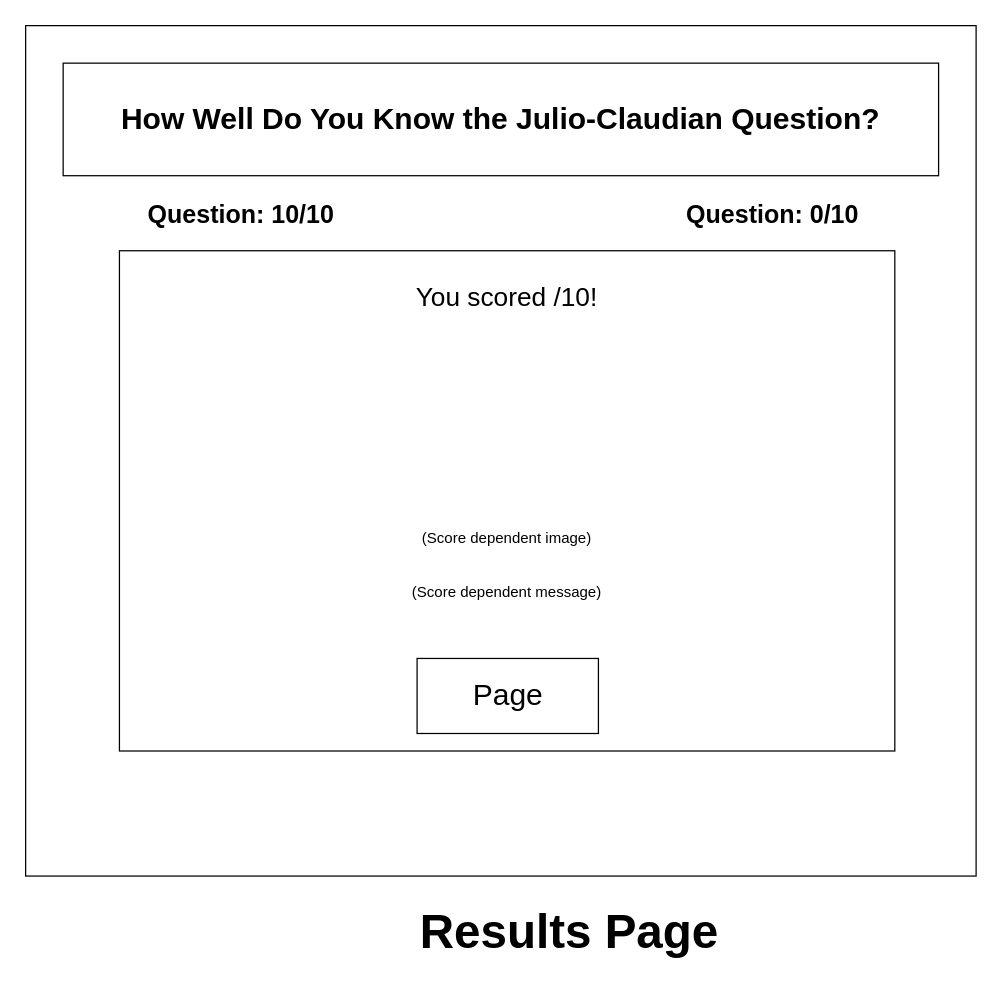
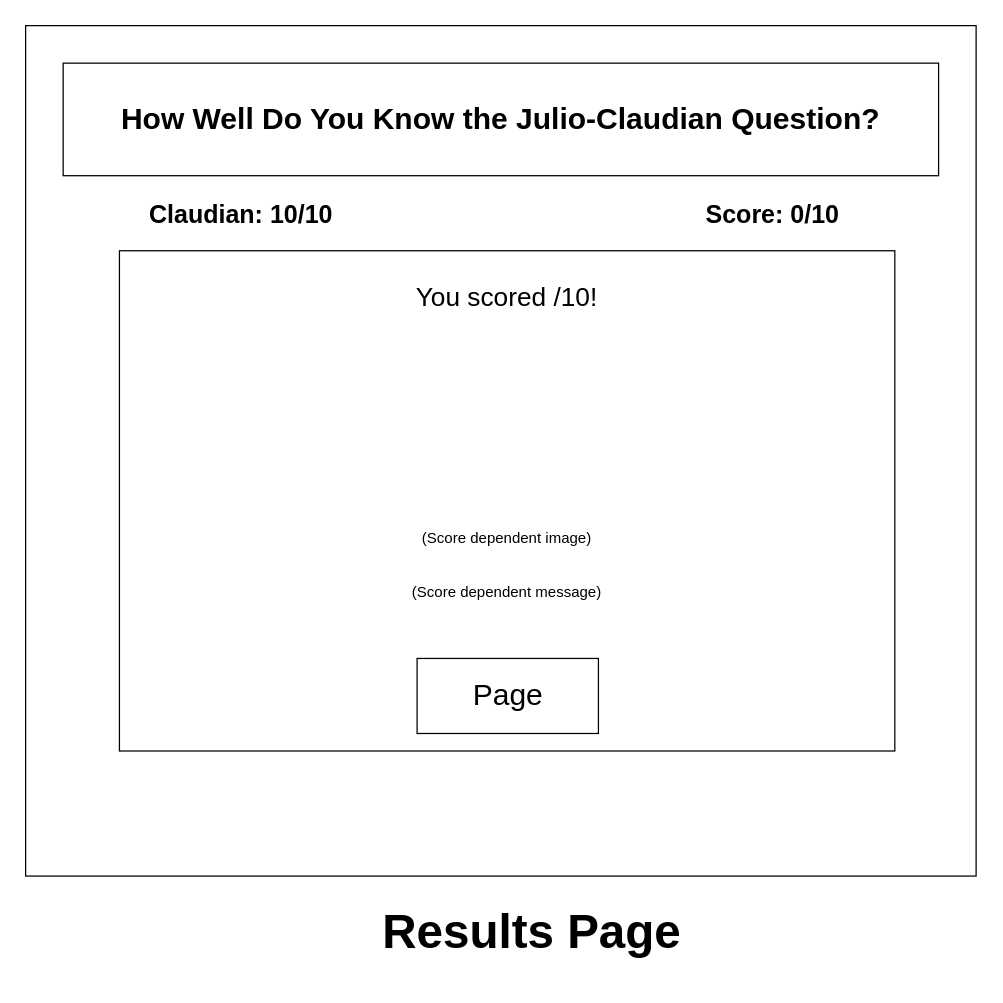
node "Question: 10/10": label "Question: 10/10" -> "Claudian: 10/10"
node "Question: 0/10": label "Question: 0/10" -> "Score: 0/10"
node "Results Page": moved (569, 932) -> (532, 932)
